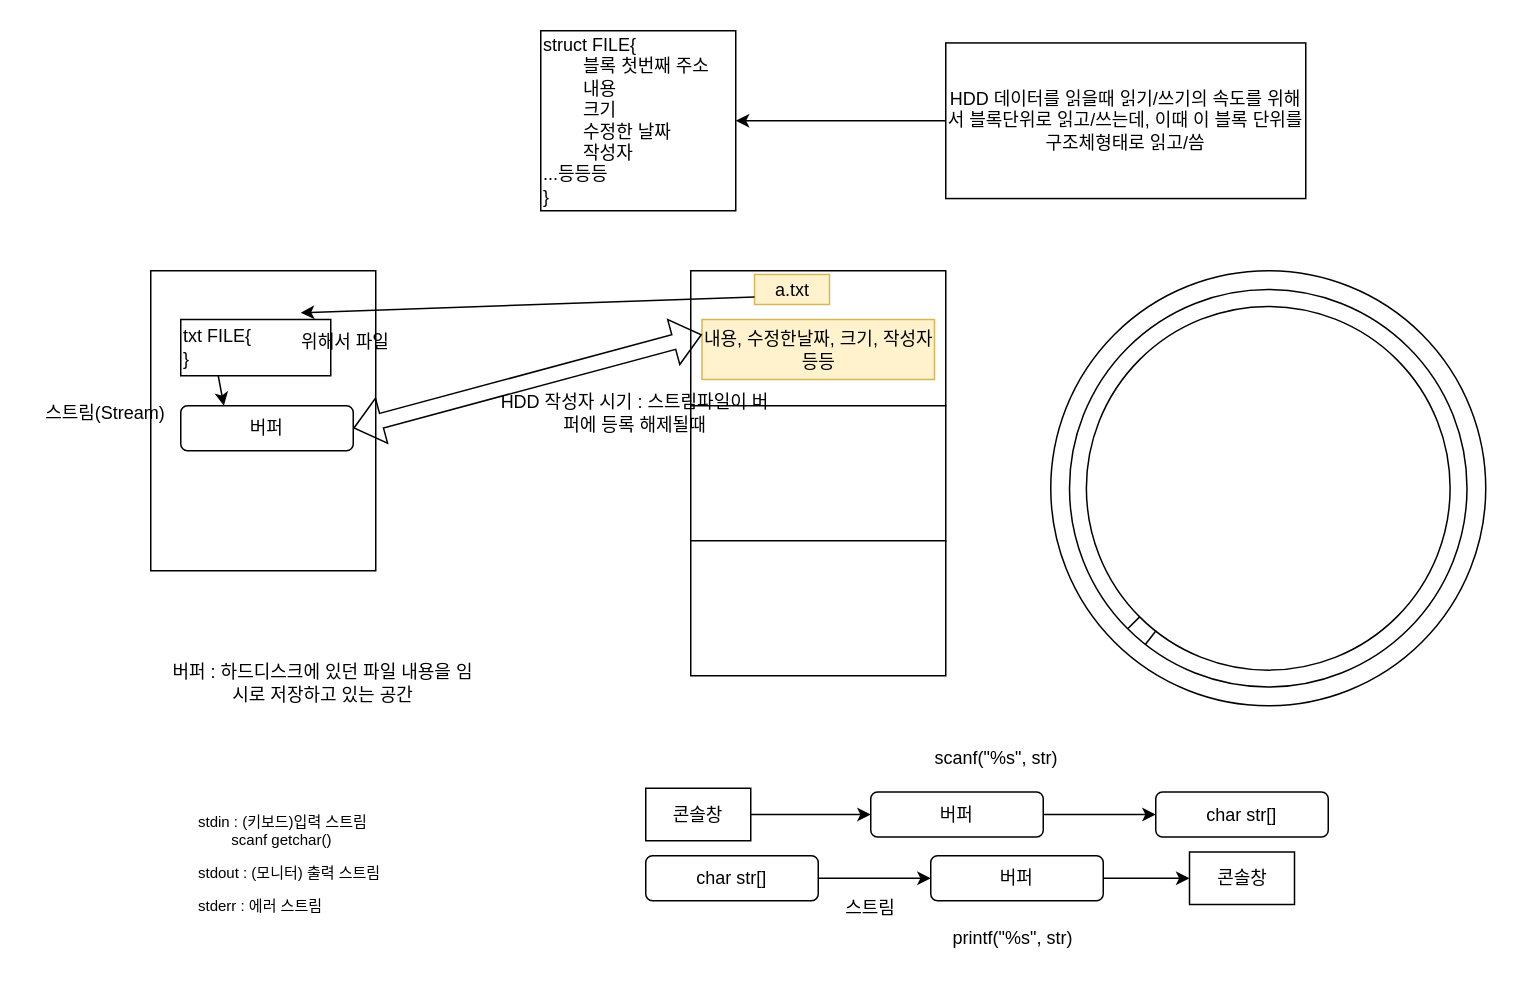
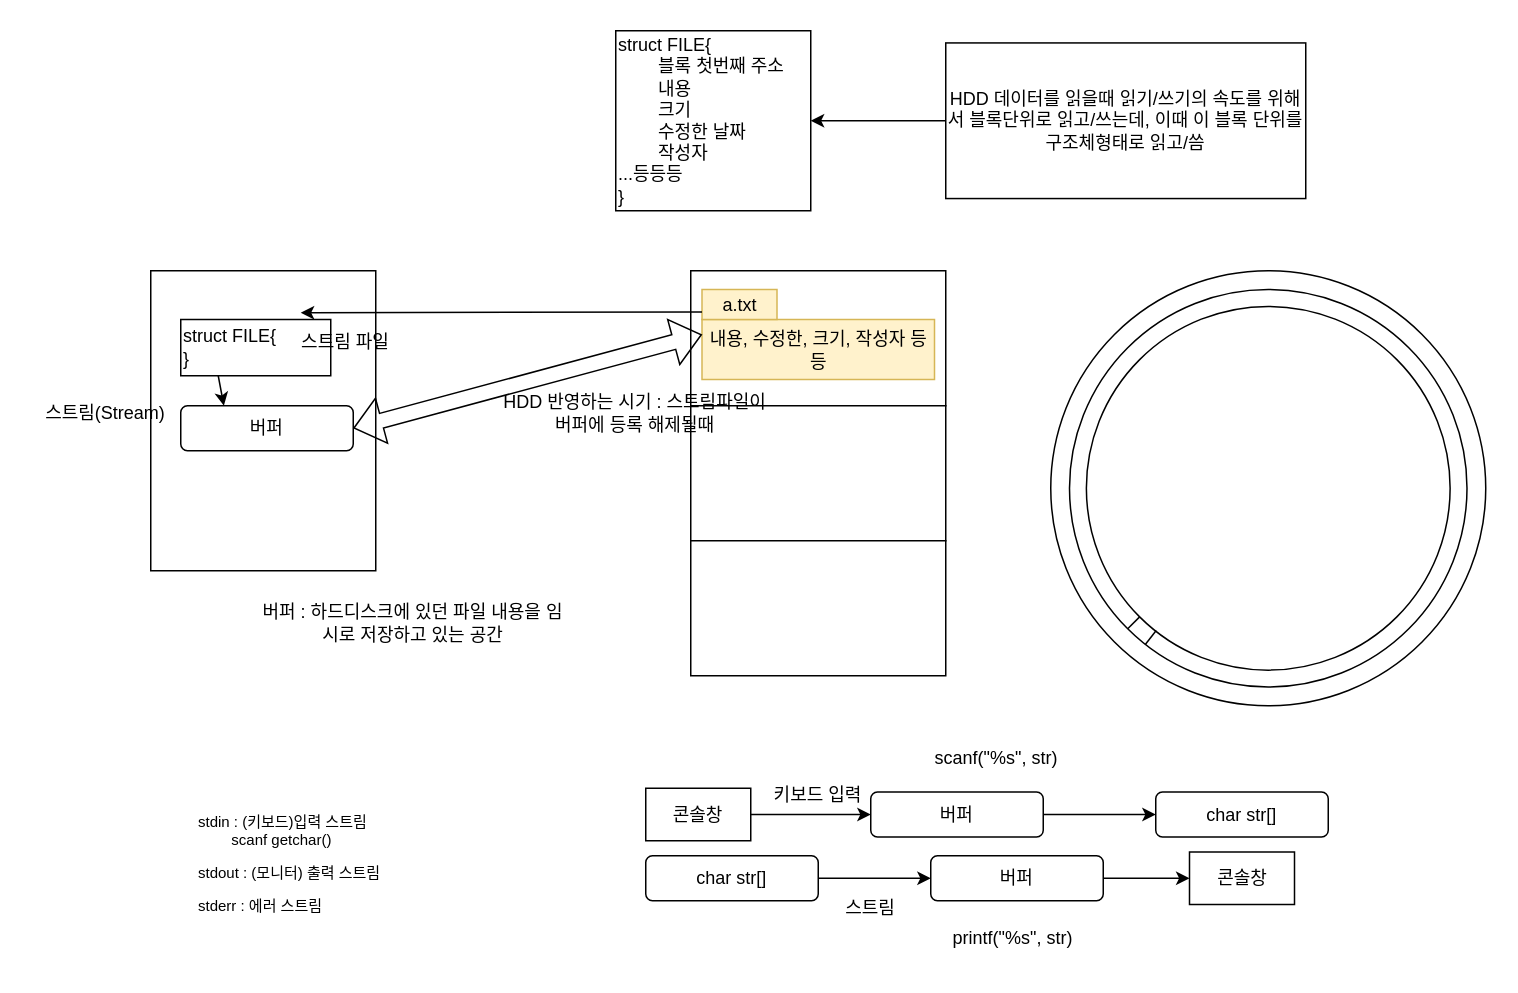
node "struct FILE{ 블록 첫번째 주소 내용 크기 수정한 날짜 작성자 ...등등등 }": moved (638, 121) -> (713, 121)
node "a.txt": moved (792, 290) -> (740, 305)
node "위해서 파일": label "위해서 파일" -> "스트림 파일"
node "txt FILE{ }": label "txt FILE{ }" -> "struct FILE{ }"
node "내용, 수정한날짜, 크기, 작성자 등등": label "내용, 수정한날짜, 크기, 작성자 등등" -> "내용, 수정한, 크기, 작성자 등등"
node "HDD 작성자 시기 : 스트림파일이 버퍼에 등록 해제될때": label "HDD 작성자 시기 : 스트림파일이 버퍼에 등록 해제될때" -> "HDD 반영하는 시기 : 스트림파일이 버퍼에 등록 해제될때"
node "버퍼 : 하드디스크에 있던 파일 내용을 임시로 저장하고 있는 공간": moved (323, 683) -> (413, 623)
node "키보드 입력": added
